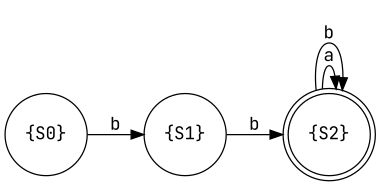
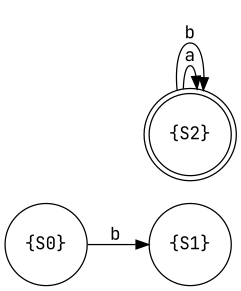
edge "{S1}" -> "{S2}": removed, label "b"
